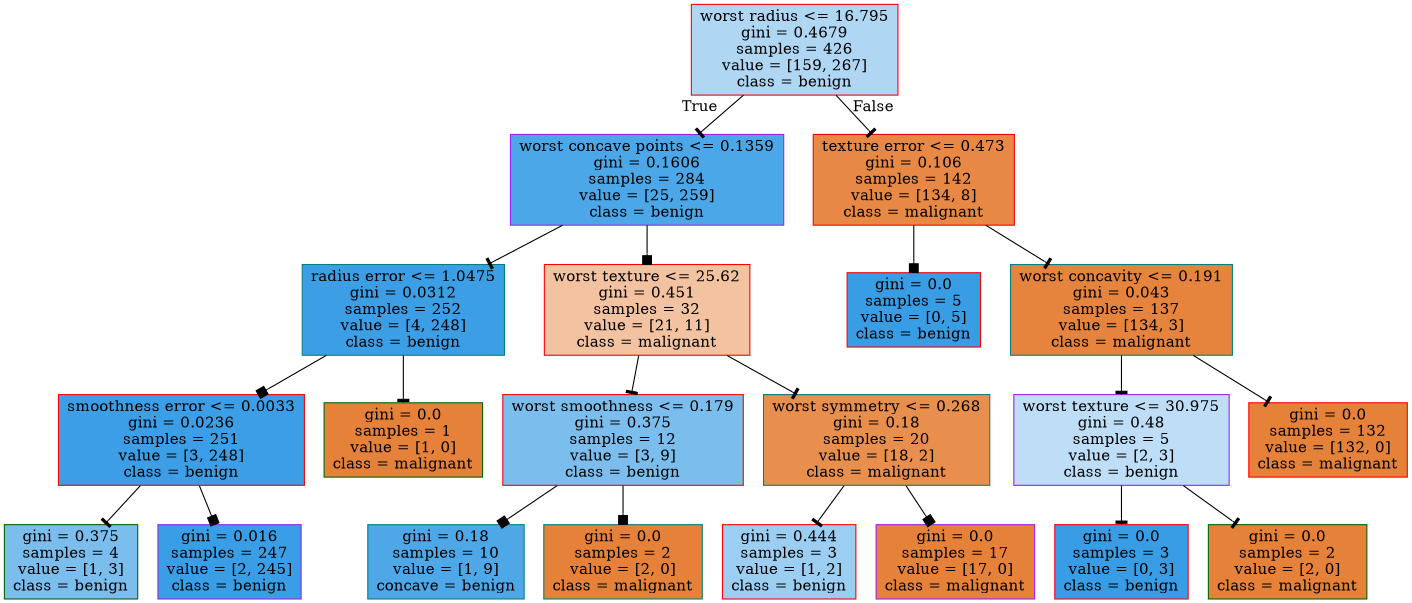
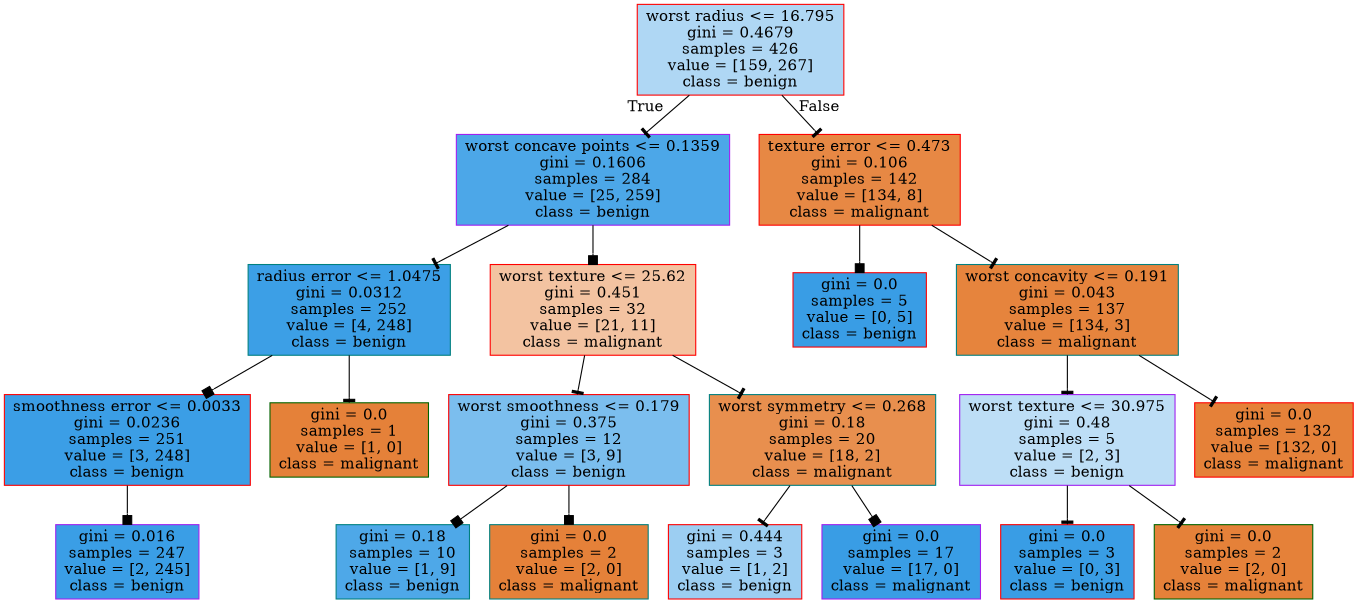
node "gini = 0.375 samples = 4 value = [1, 3] class = benign": removed
node "gini = 0.18 samples = 10 value = [1, 9] concave = benign": label "gini = 0.18 samples = 10 value = [1, 9] concave = benign" -> "gini = 0.18 samples = 10 value = [1, 9] class = benign"
node "gini = 0.0 samples = 17 value = [17, 0] class = malignant": fillcolor #e58139ff -> #399de5ff
